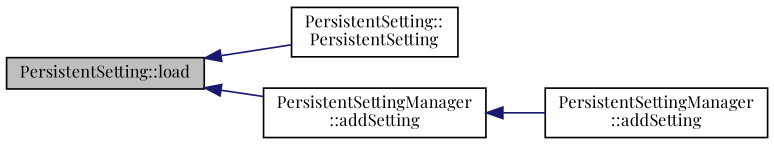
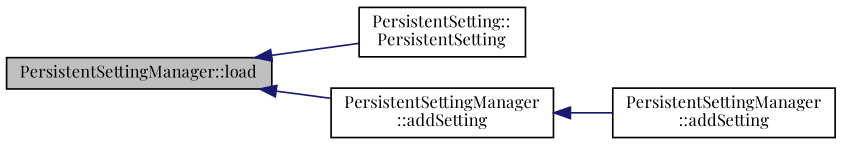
node "PersistentSetting::load": label "PersistentSetting::load" -> "PersistentSettingManager::load"
